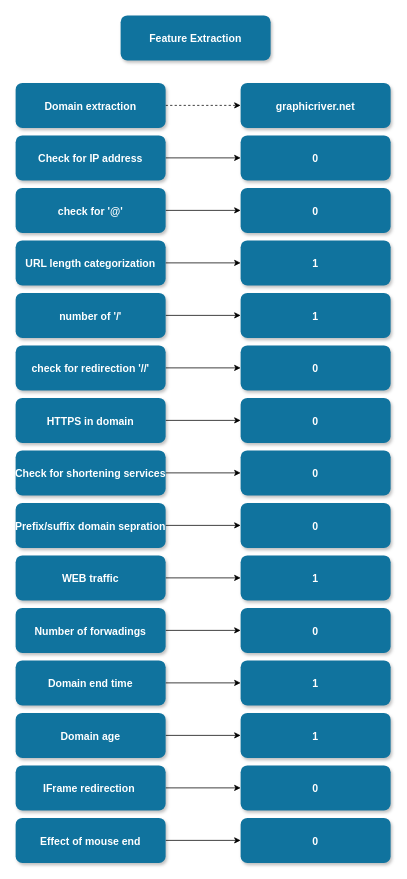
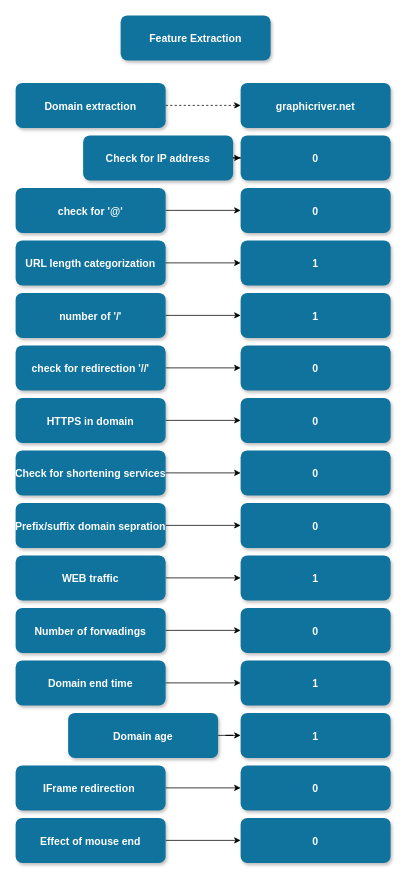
node "Check for IP address": moved (90, 158) -> (158, 158)
node "Domain age": moved (90, 735) -> (143, 735)
